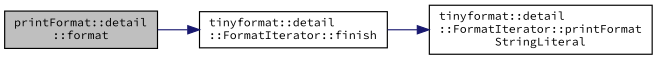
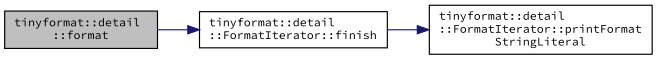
node "printFormat::detail ::format": label "printFormat::detail ::format" -> "tinyformat::detail ::format"
